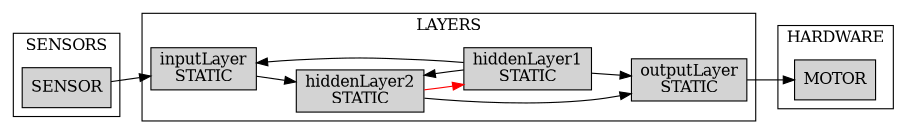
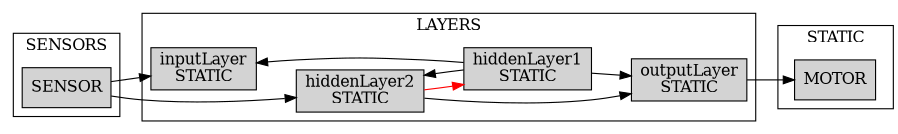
cluster "HARDWARE": label "HARDWARE" -> "STATIC"
edge "inputLayer STATIC" -> "hiddenLayer2 STATIC": now "SENSOR" -> "hiddenLayer2 STATIC"
